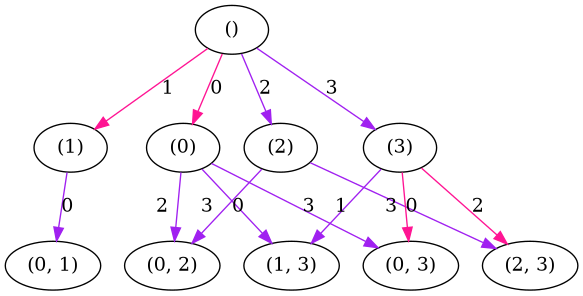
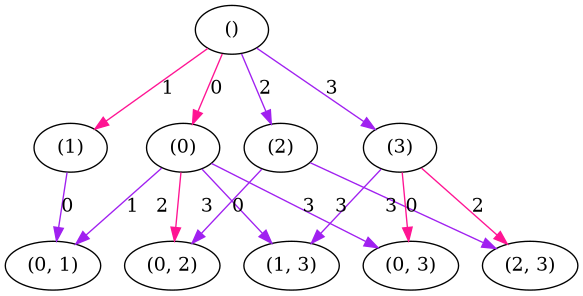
edge "(0)" -> "(0, 2)": color purple -> deeppink
edge "(0)" -> "(0, 1)": added, label "1"
edge "(3)" -> "(1, 3)": label "1" -> "3"
